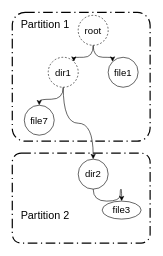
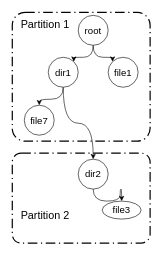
node "root": style dashed -> solid
node "dir1": style dashed -> solid
